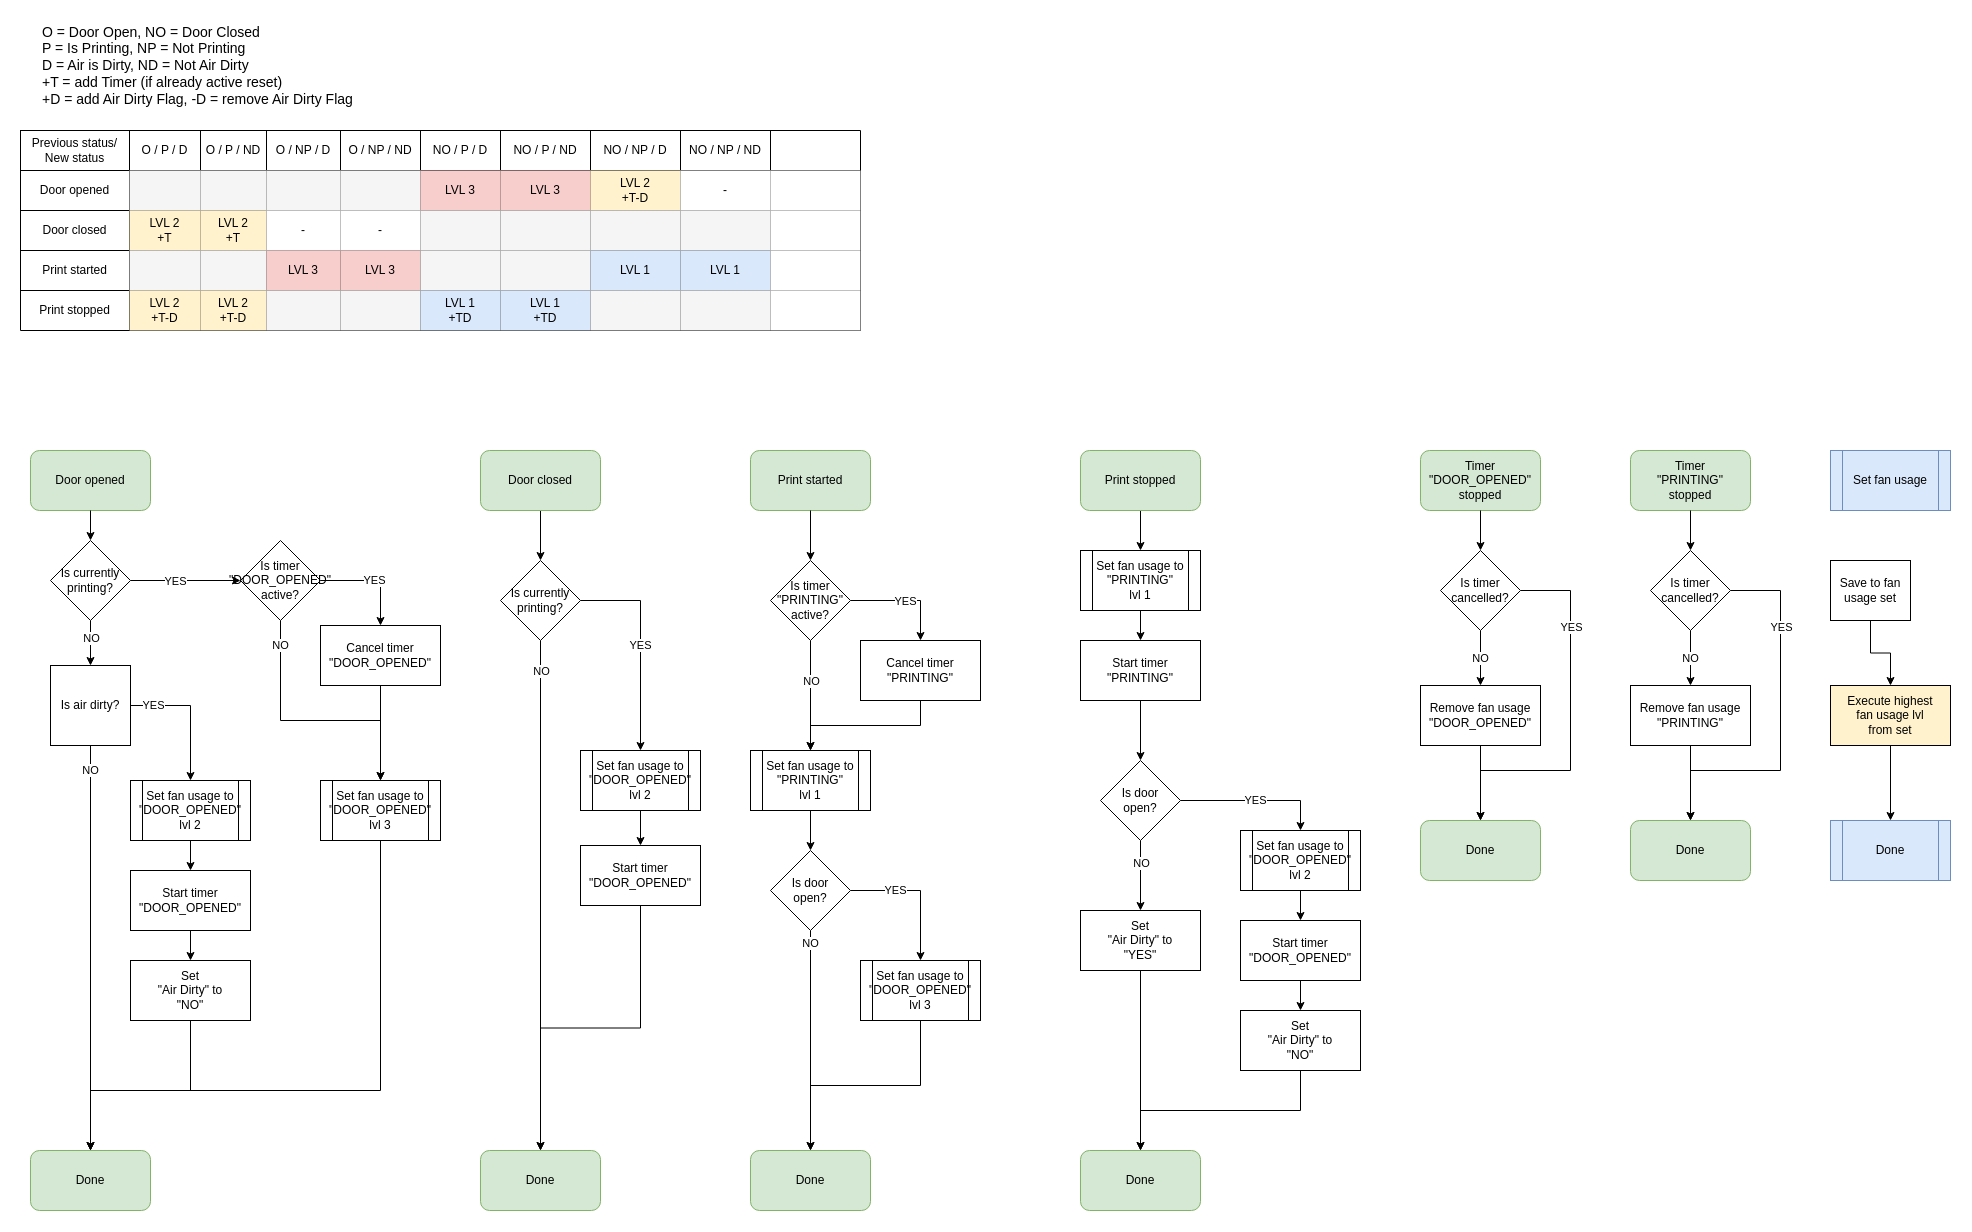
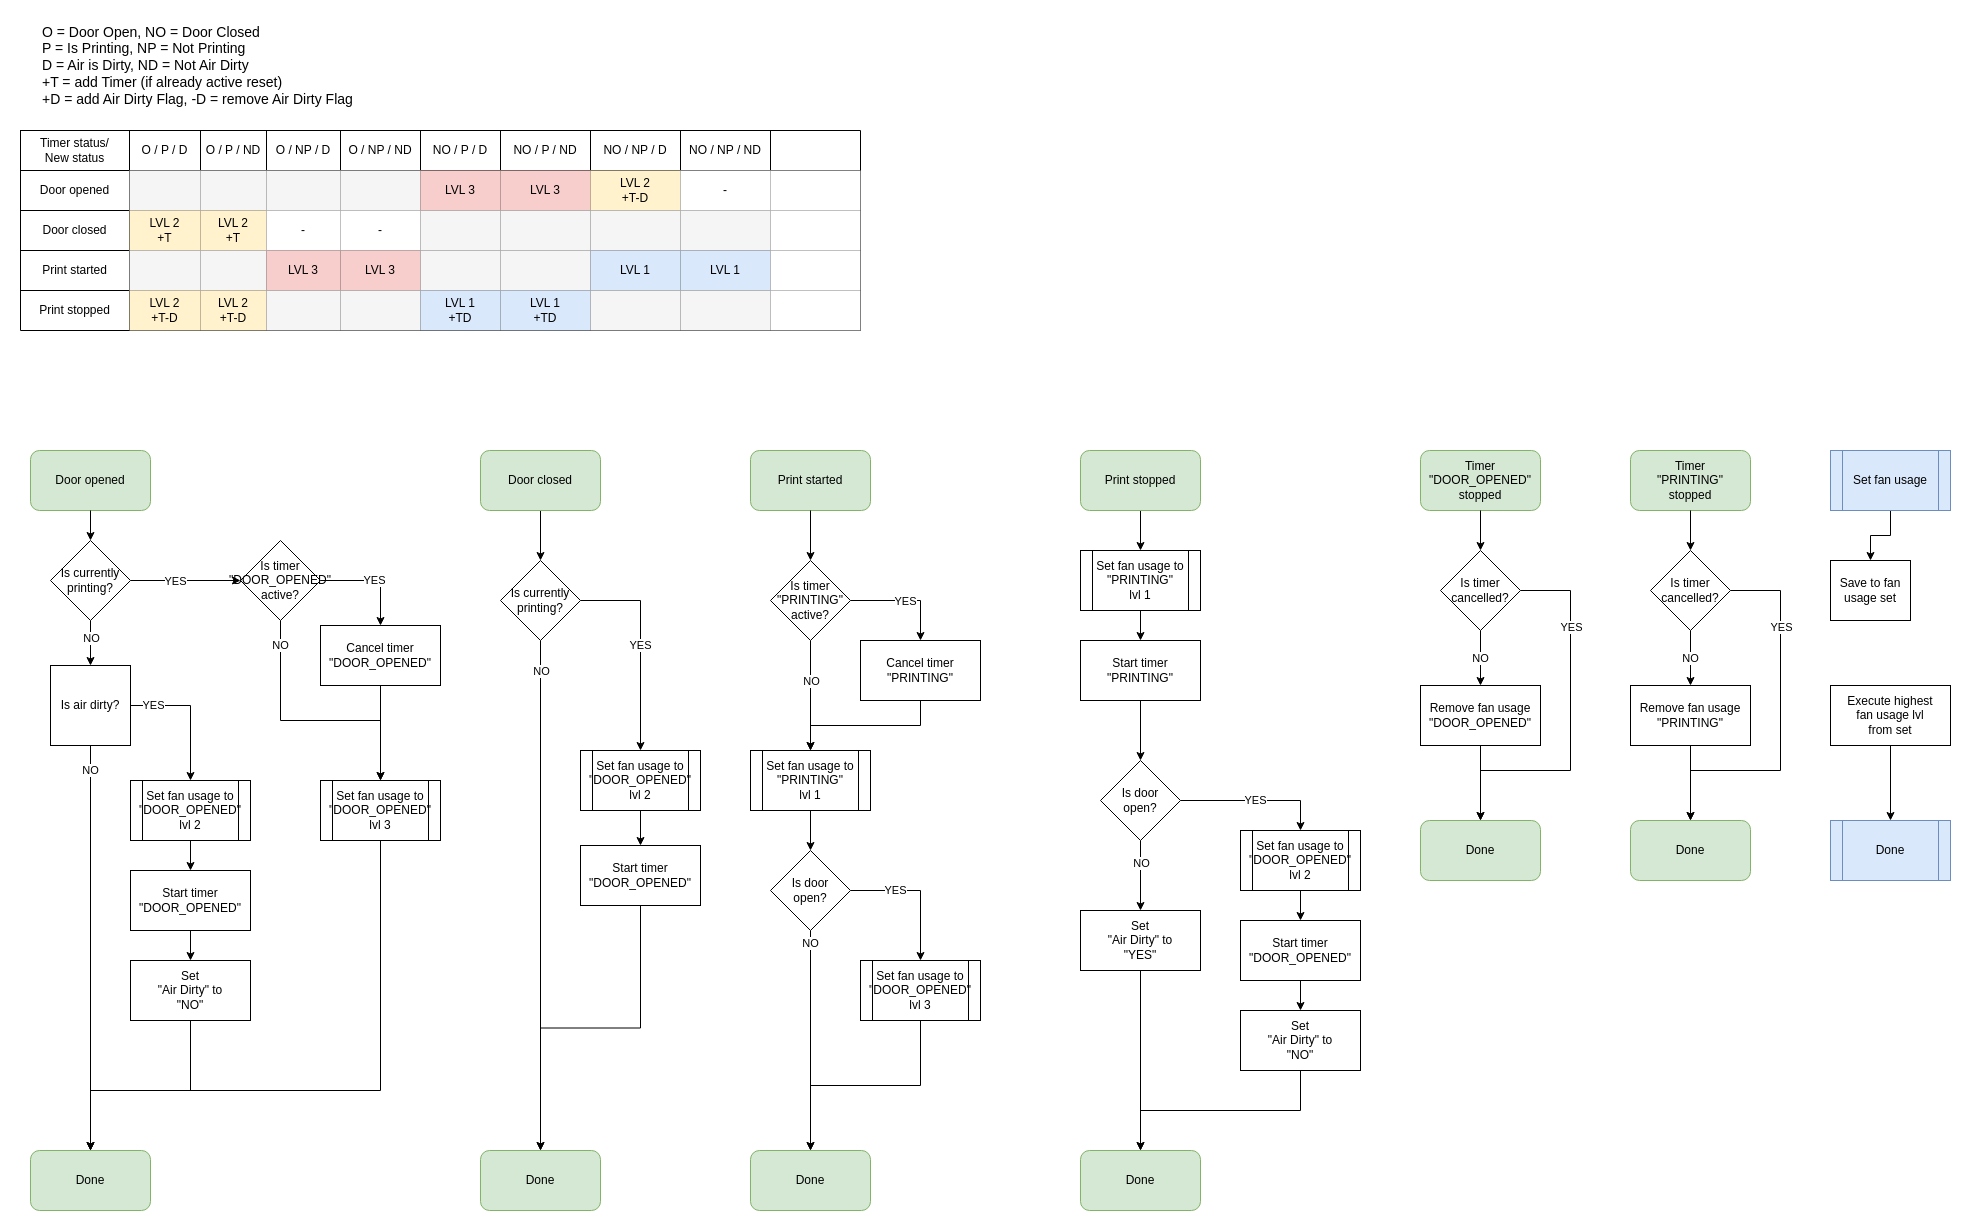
node "Previous status/ New status": label "Previous status/ New status" -> "Timer status/ New status"
edge "Set fan usage" -> "Save to fan usage set": added
edge "Save to fan usage set" -> "Execute highest fan usage lvl from set": removed
node "Execute highest fan usage lvl from set": fillcolor #fff2cc -> #ffffff
